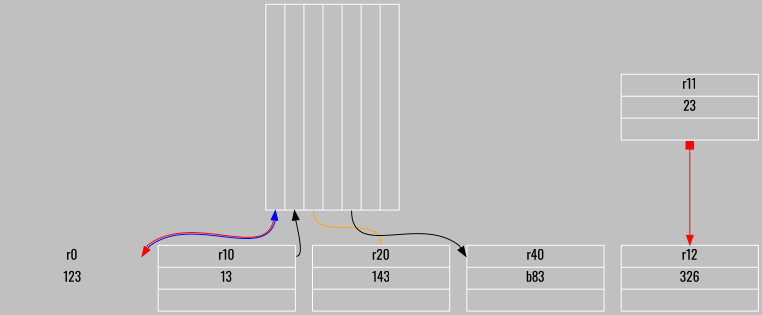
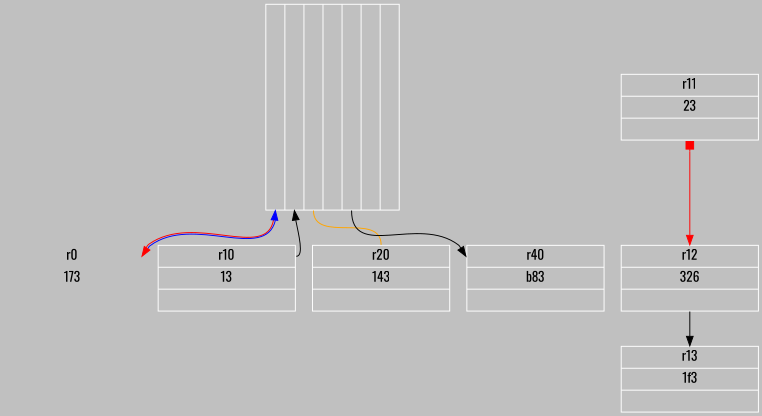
node "r0": text "123" -> "173"
node "r13": added
